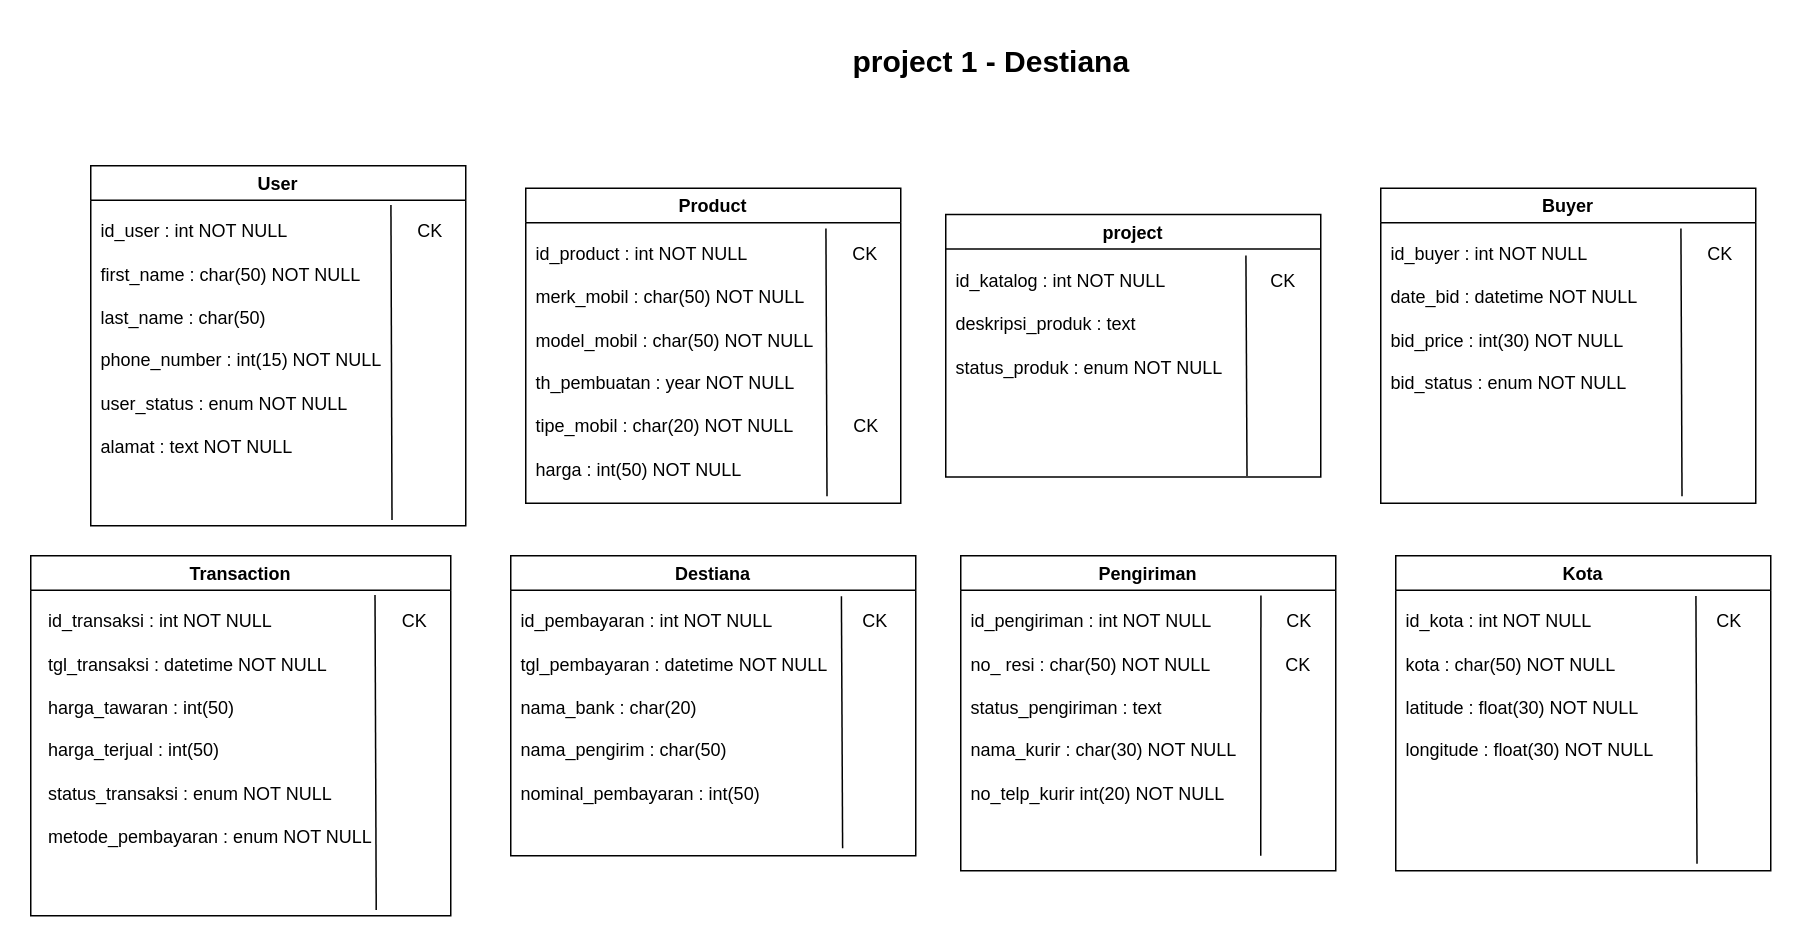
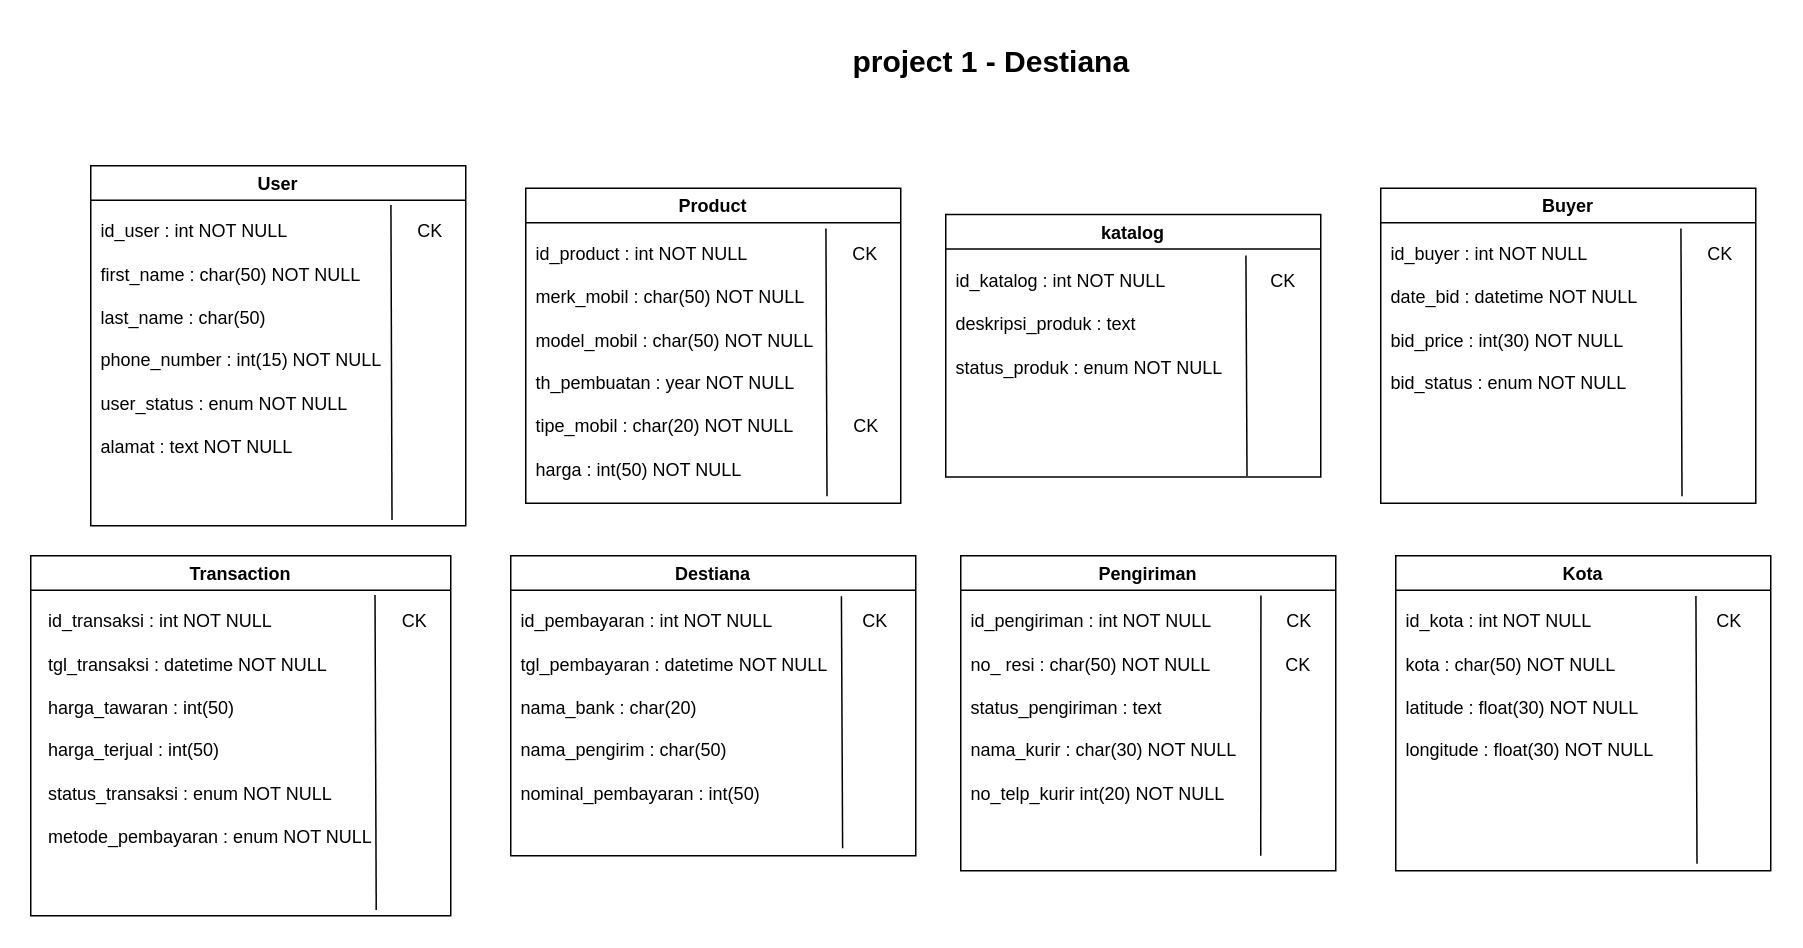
node "project": label "project" -> "katalog"
